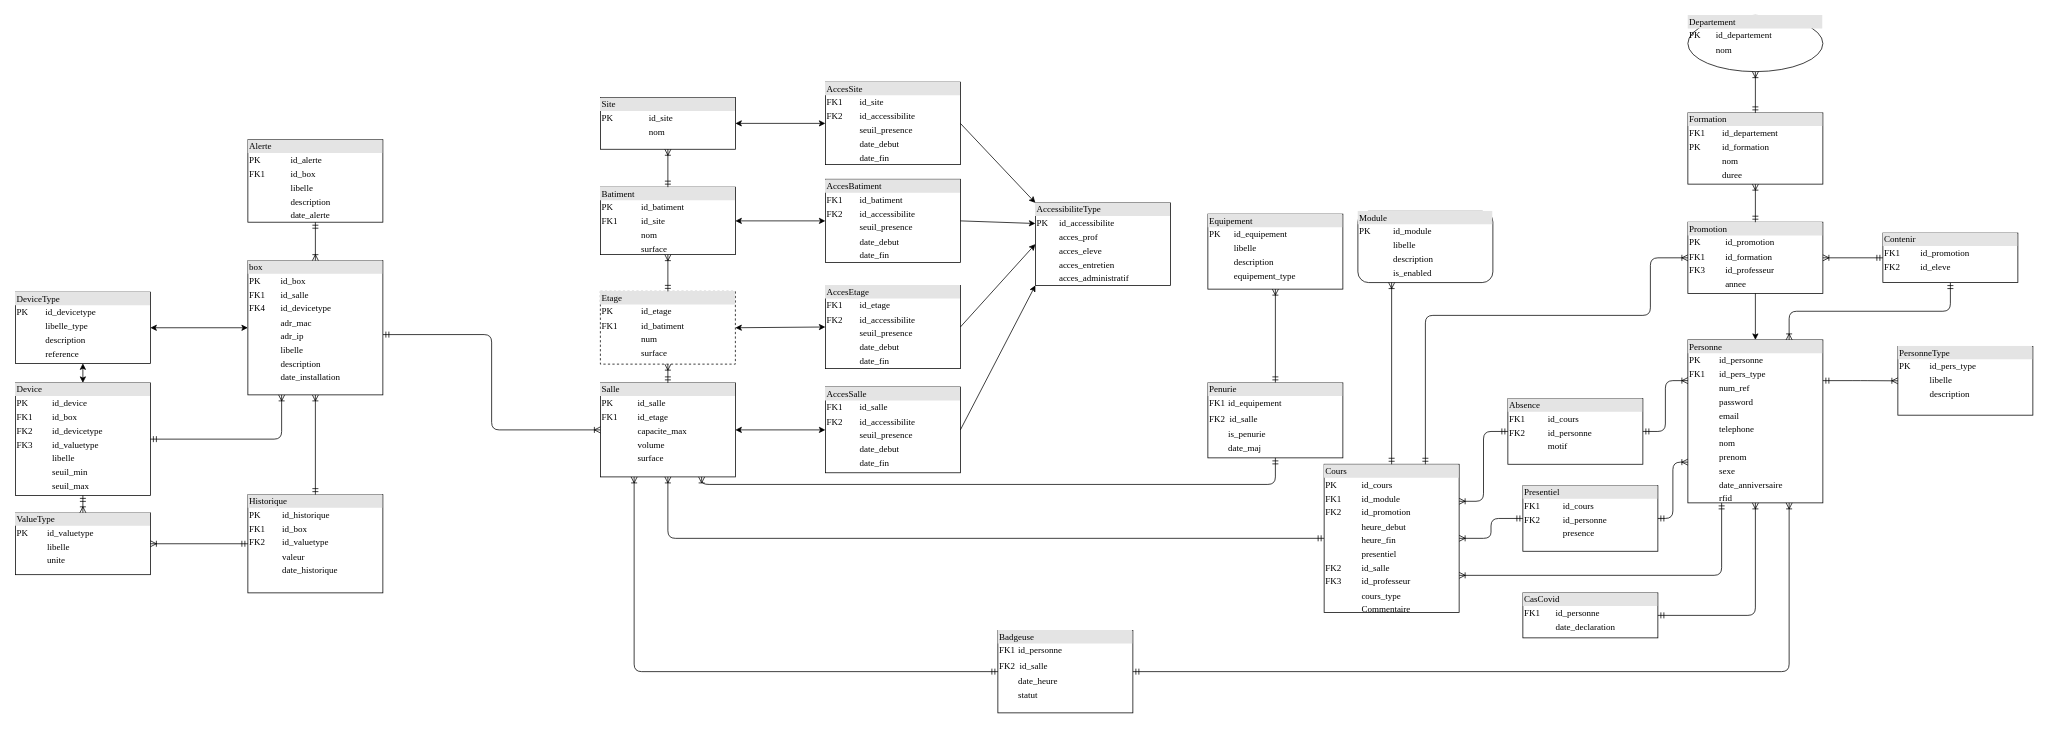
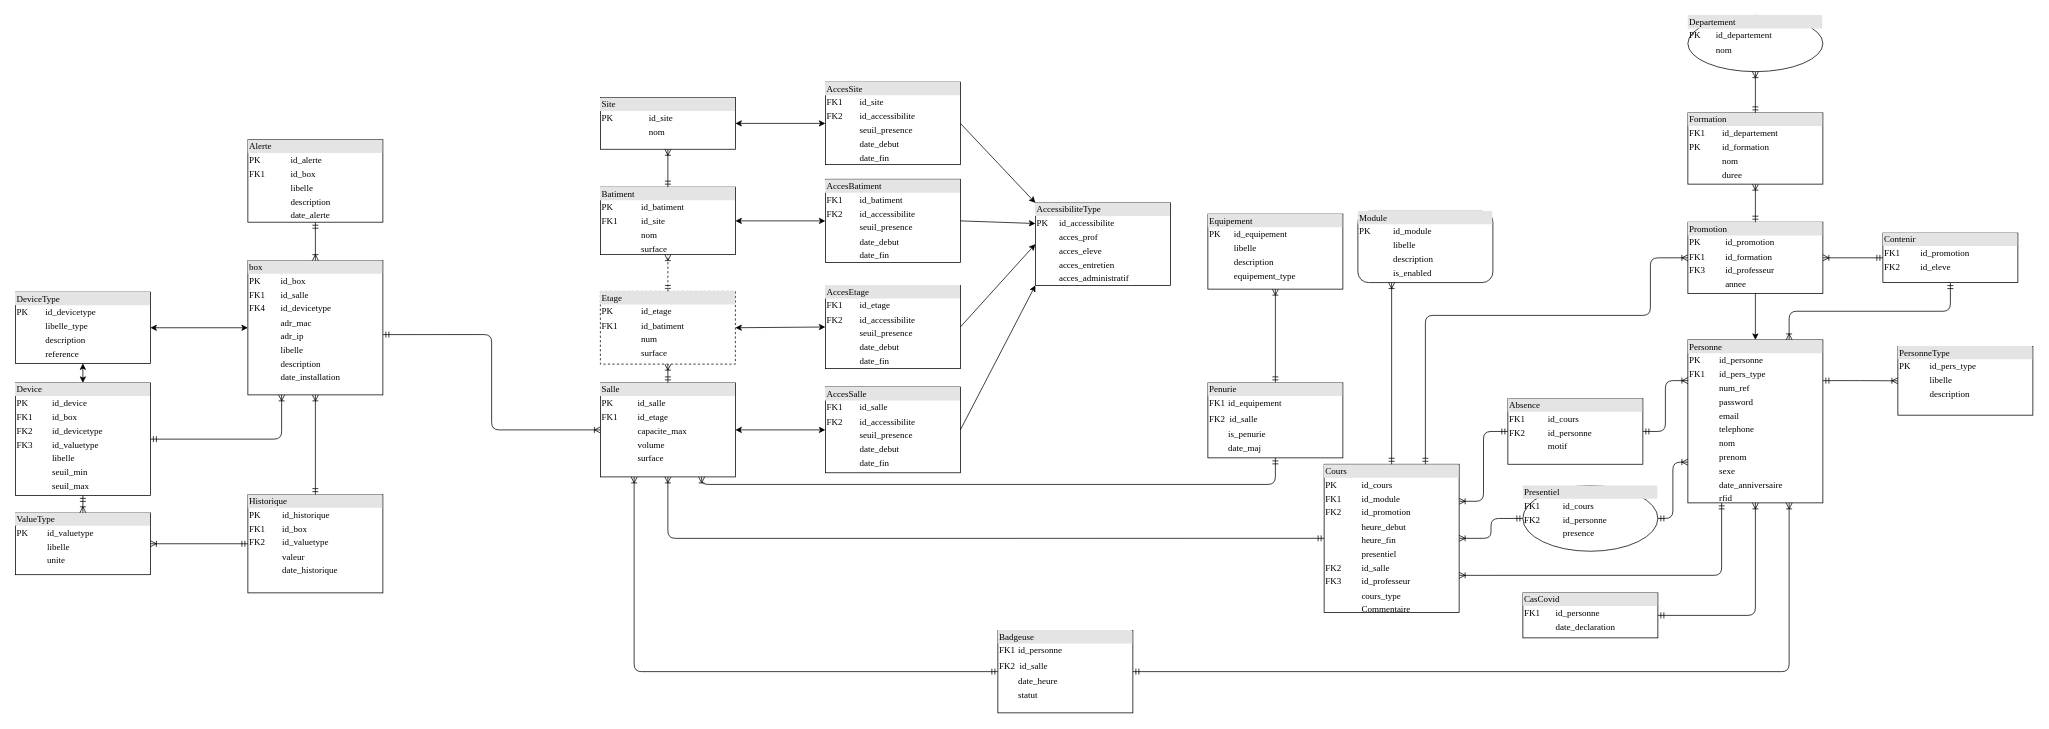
edge "Batiment PK id_batiment FK1 id_site nom surface" -- "Etage PK id_etage FK1 id_batiment num surface": style solid -> dashed
node "Presentiel FK1 id_cours FK2 id_personne presence": shape rectangle -> ellipse
